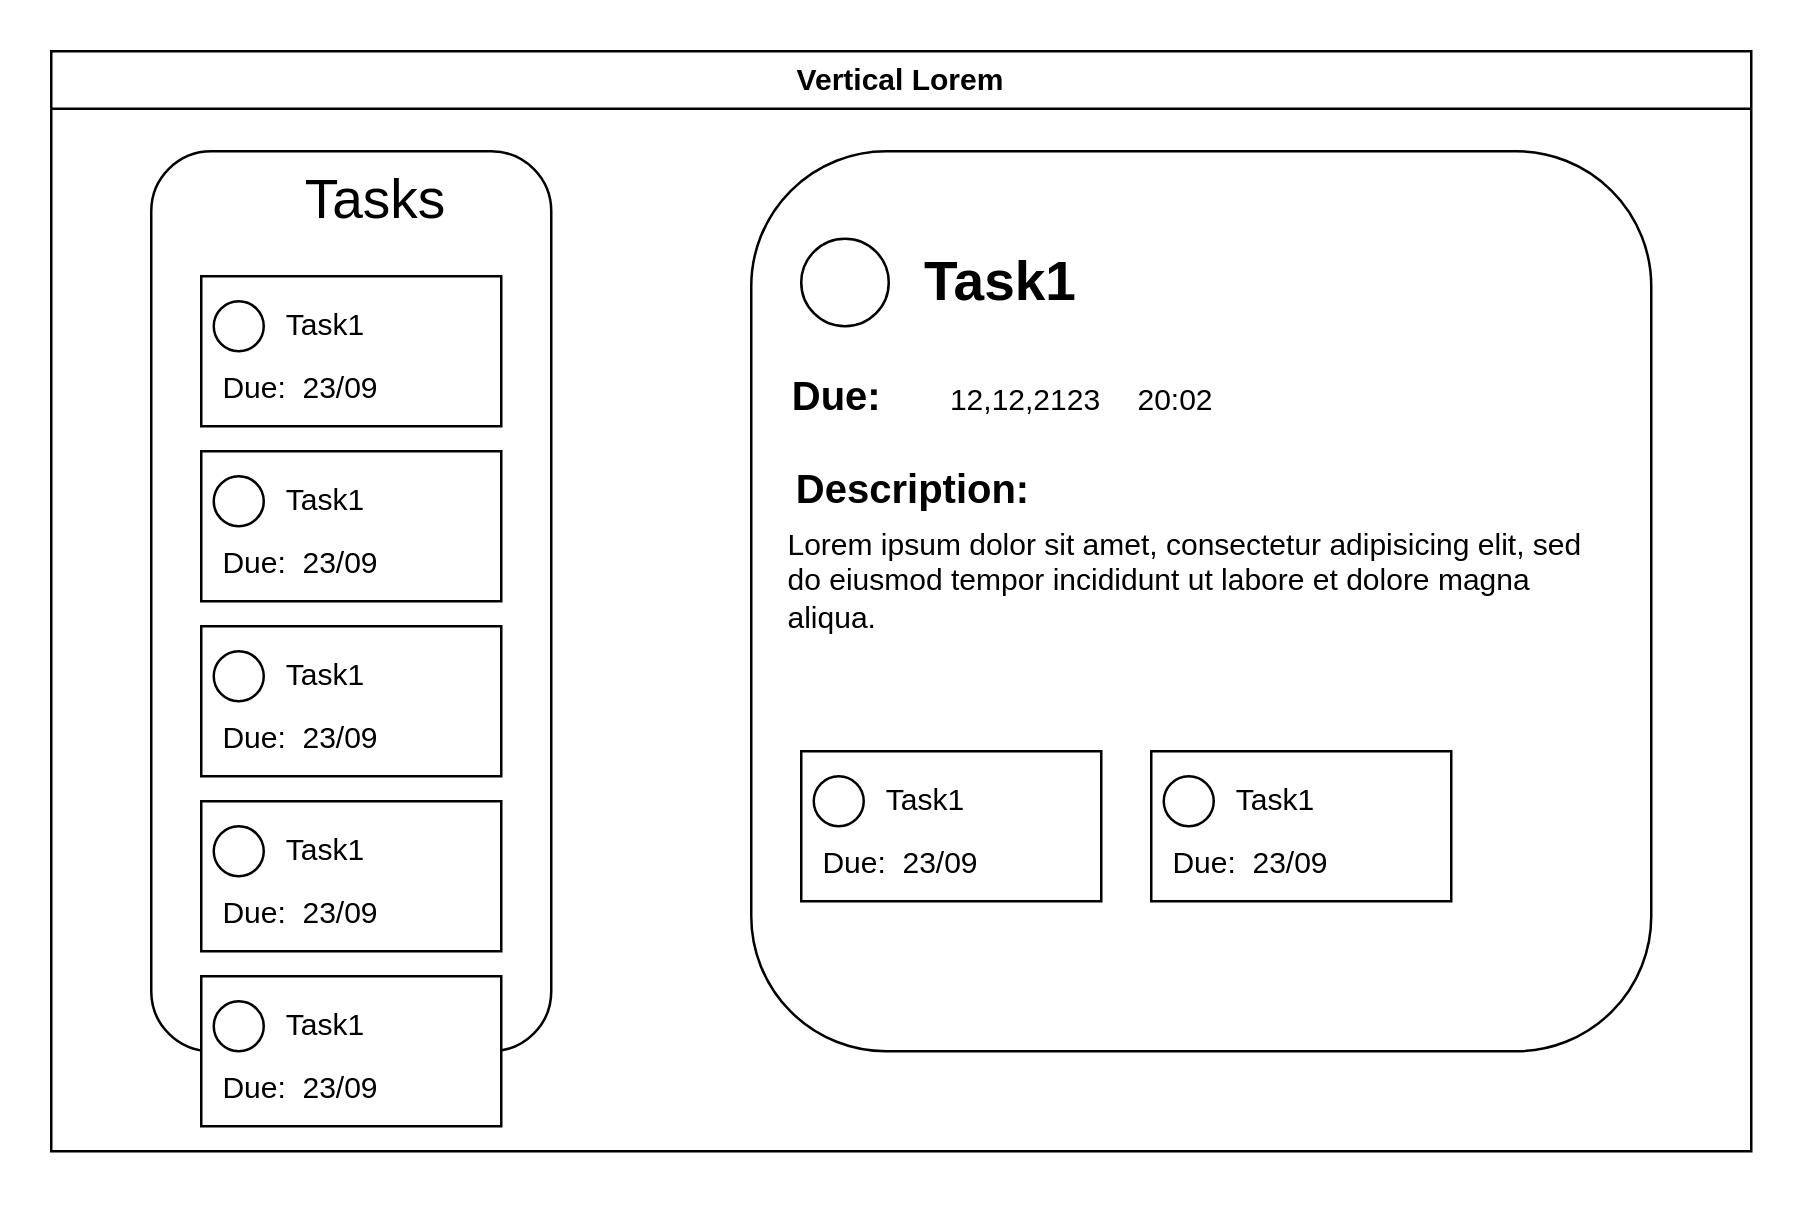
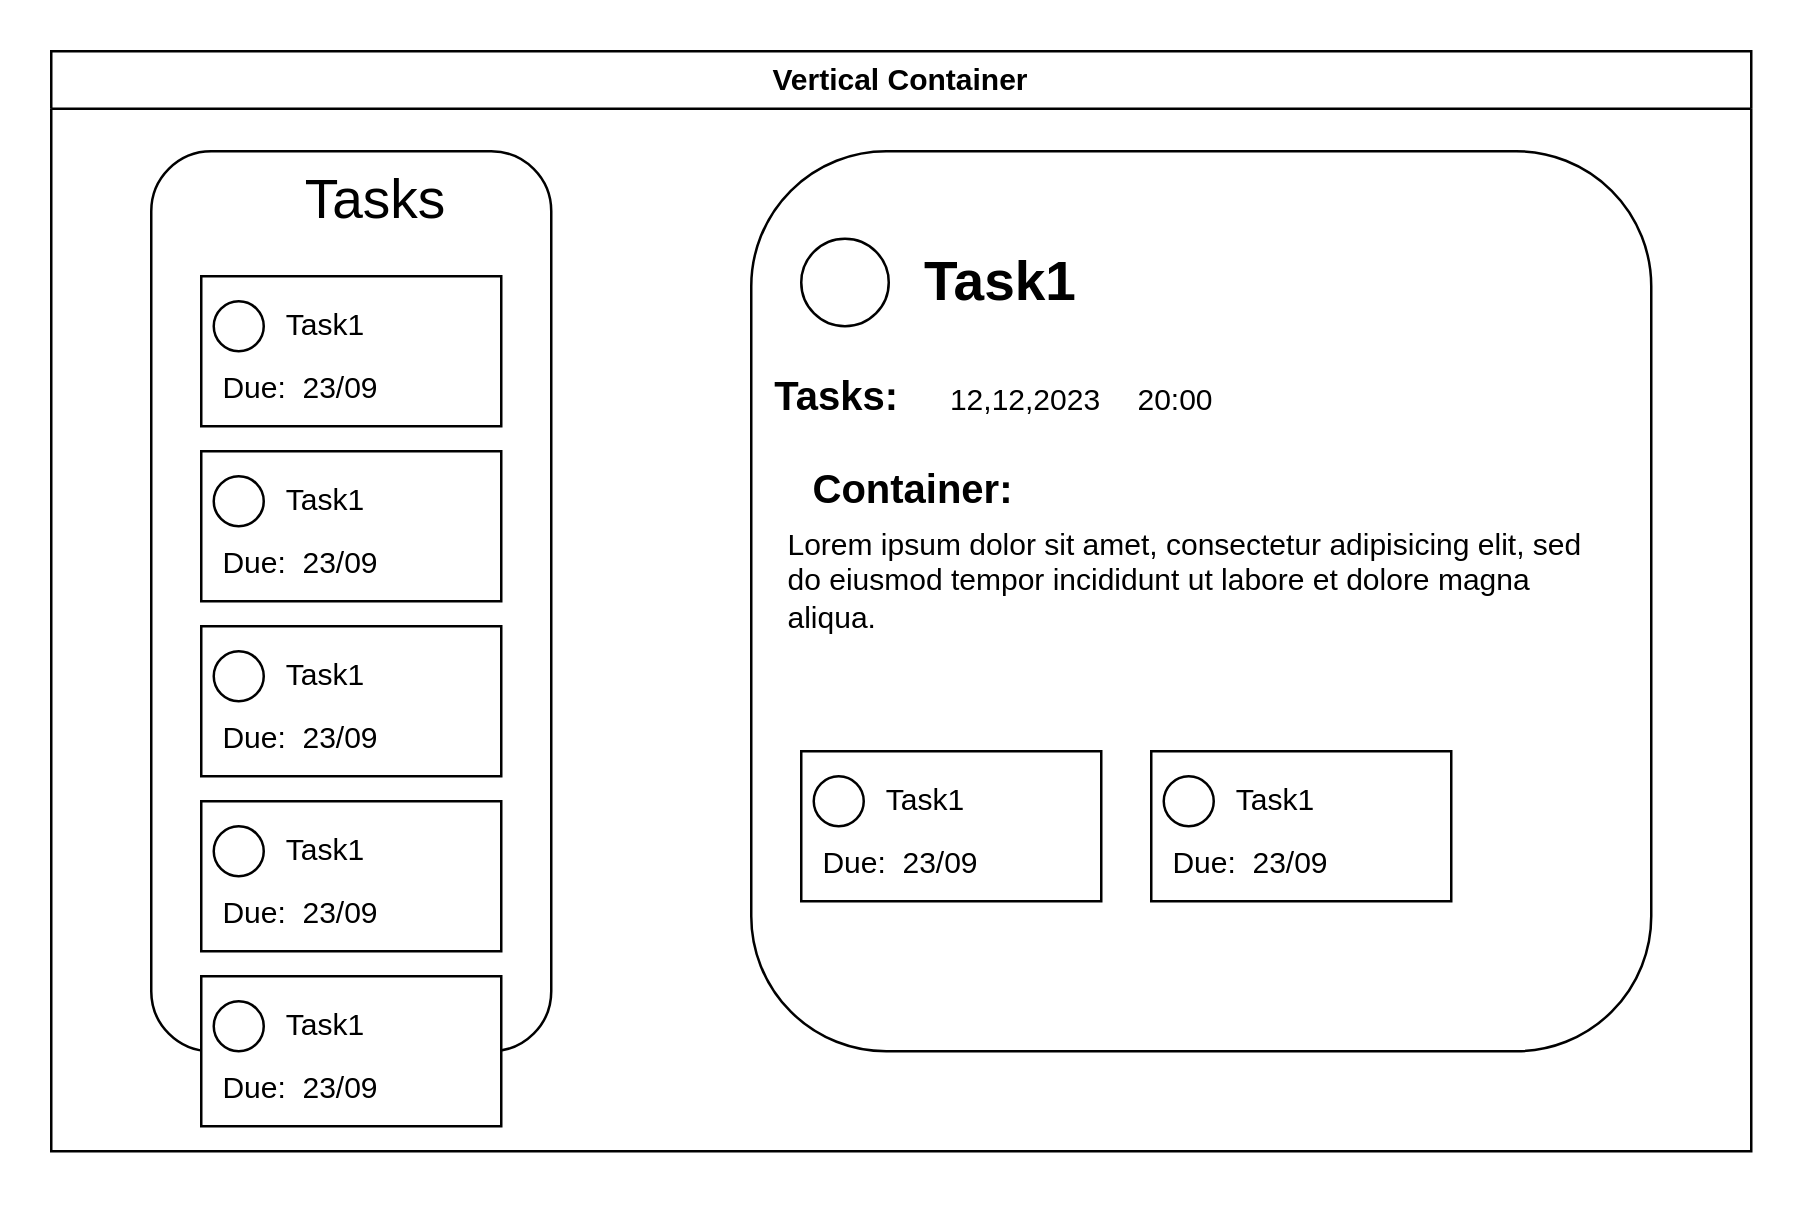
node "Vertical Lorem": label "Vertical Lorem" -> "Vertical Container"
node "Due:": label "Due:" -> "Tasks:"
node "12,12,2123": label "12,12,2123" -> "12,12,2023"
node "20:02": label "20:02" -> "20:00"
node "Description:": label "Description:" -> "Container:"
